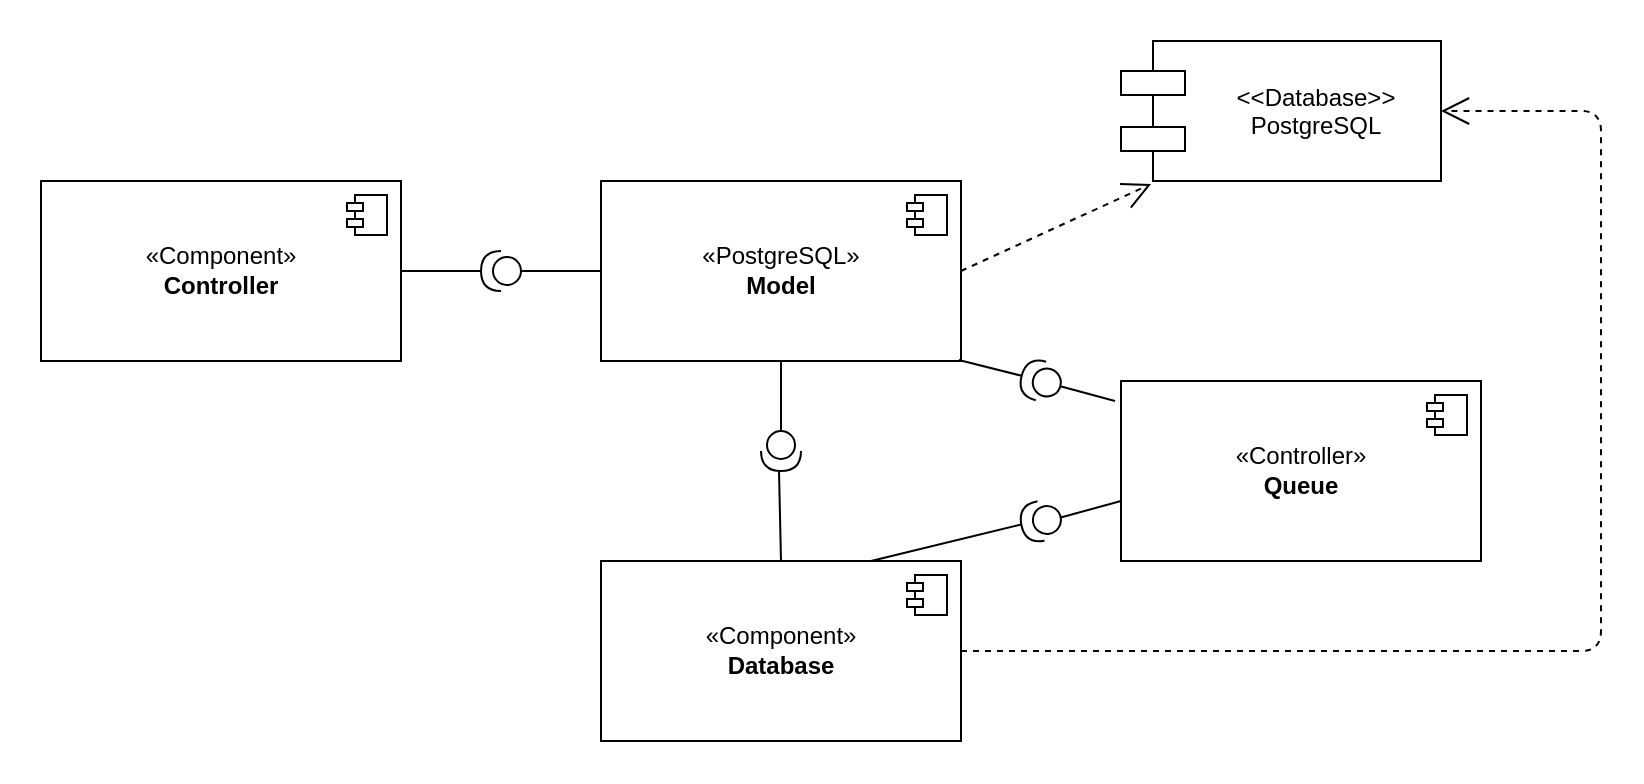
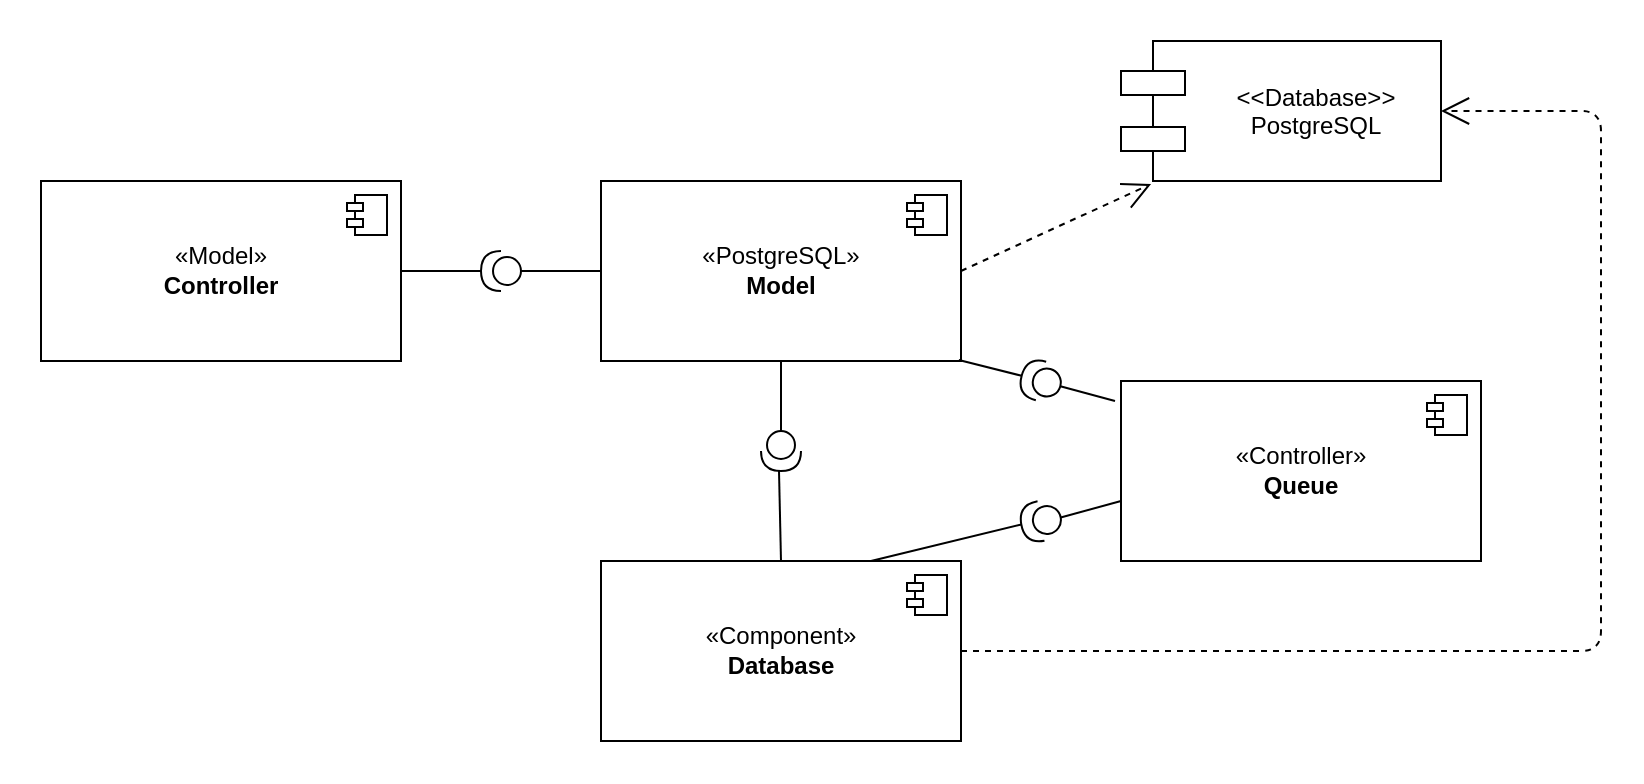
node "«Component» Controller": label "«Component» Controller" -> "«Model» Controller"
